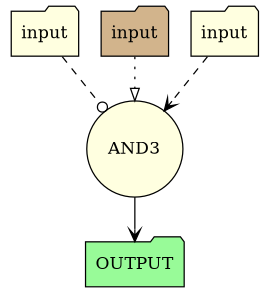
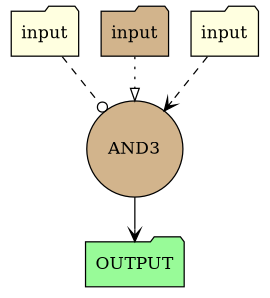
node "AND3": fillcolor lightyellow -> tan
